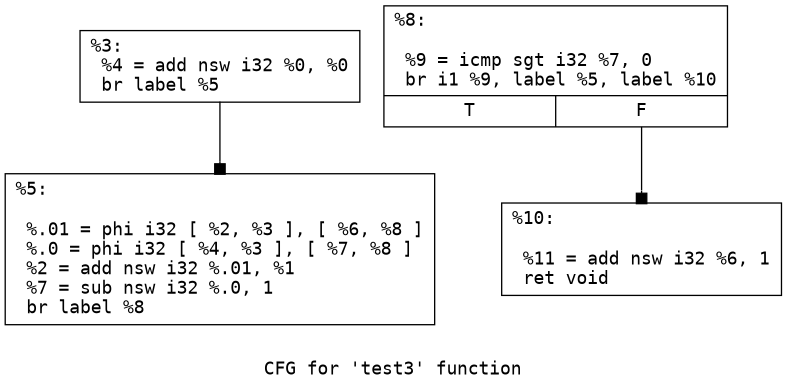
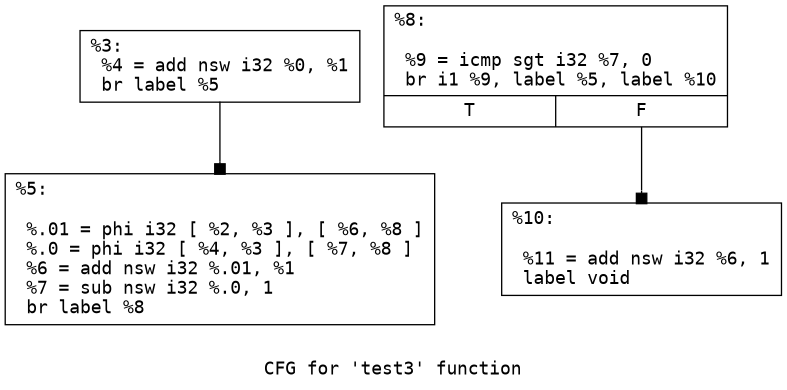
node "%3:": text "%4 = add nsw i32 %0, %0" -> "%4 = add nsw i32 %0, %1"
node "%5:": text "%2 = add nsw i32 %.01, %1" -> "%6 = add nsw i32 %.01, %1"
node "%10:": text "ret void" -> "label void"
